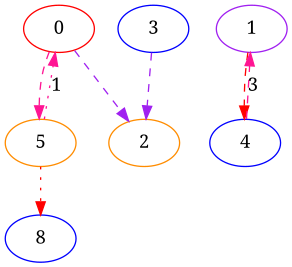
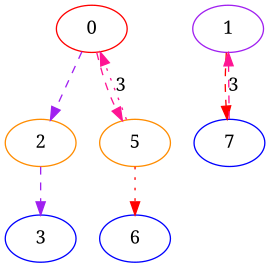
edge "3" -> "2": reversed
edge "5" -> "0": label "1" -> "3"
node "4": label "4" -> "7"
node "8": label "8" -> "6"
